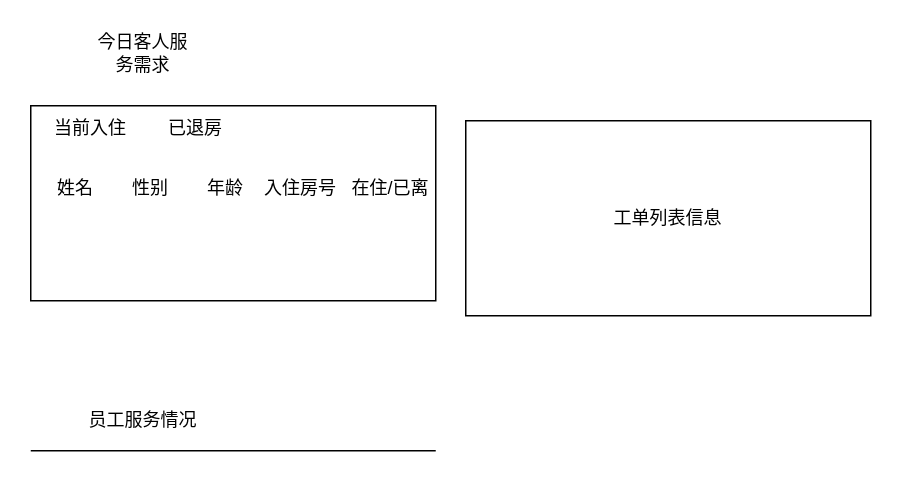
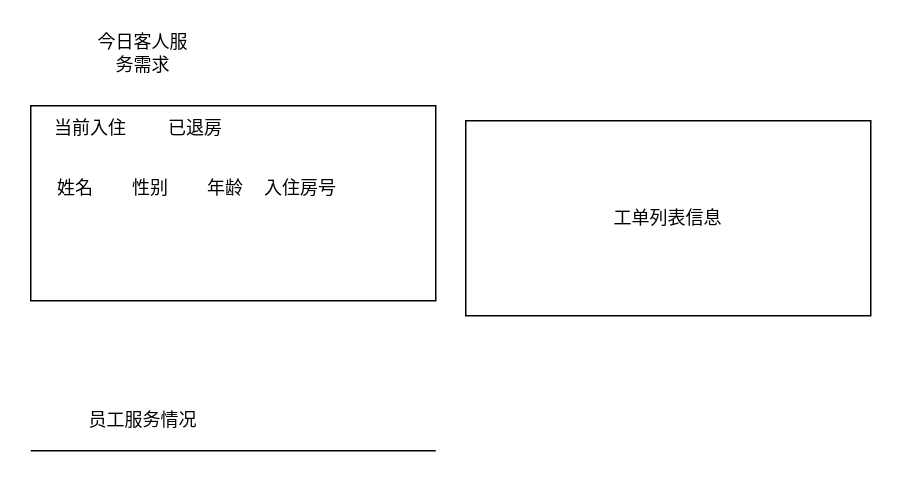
node "在住/已离": removed
